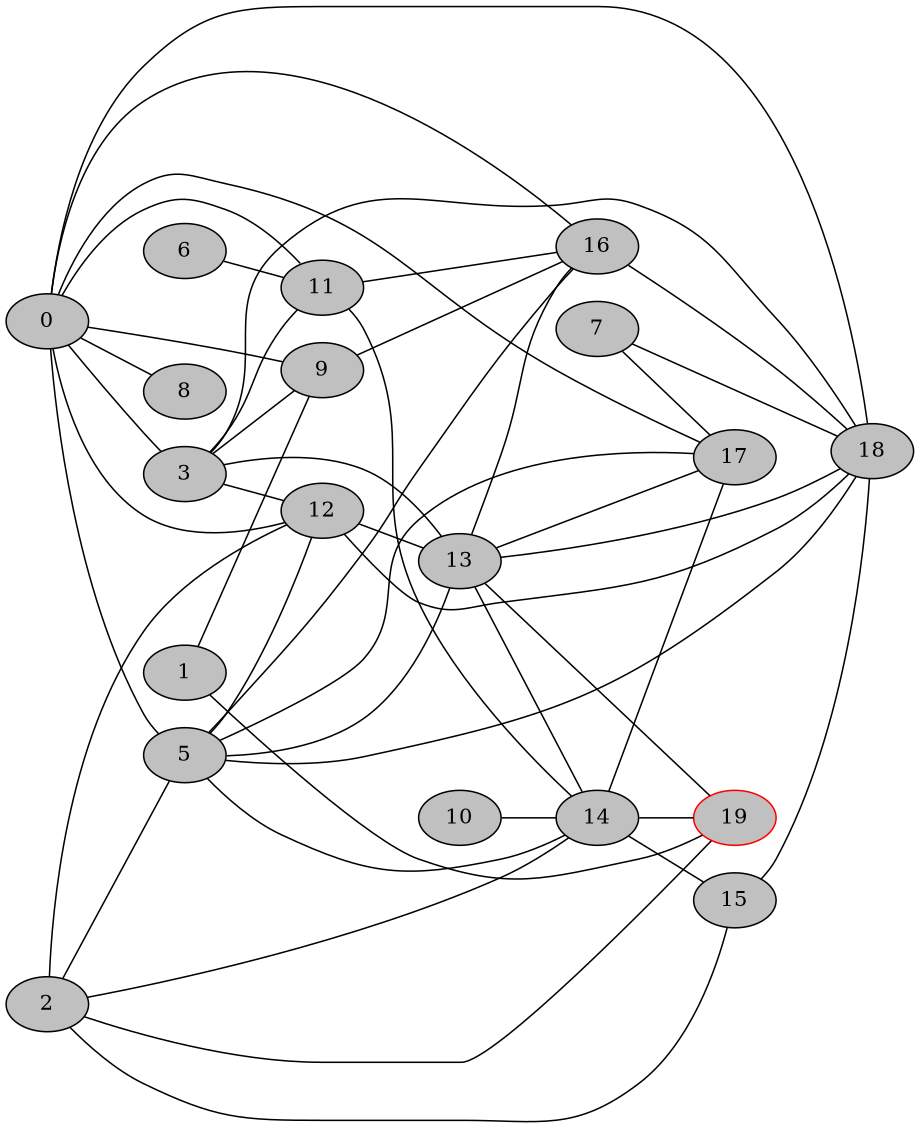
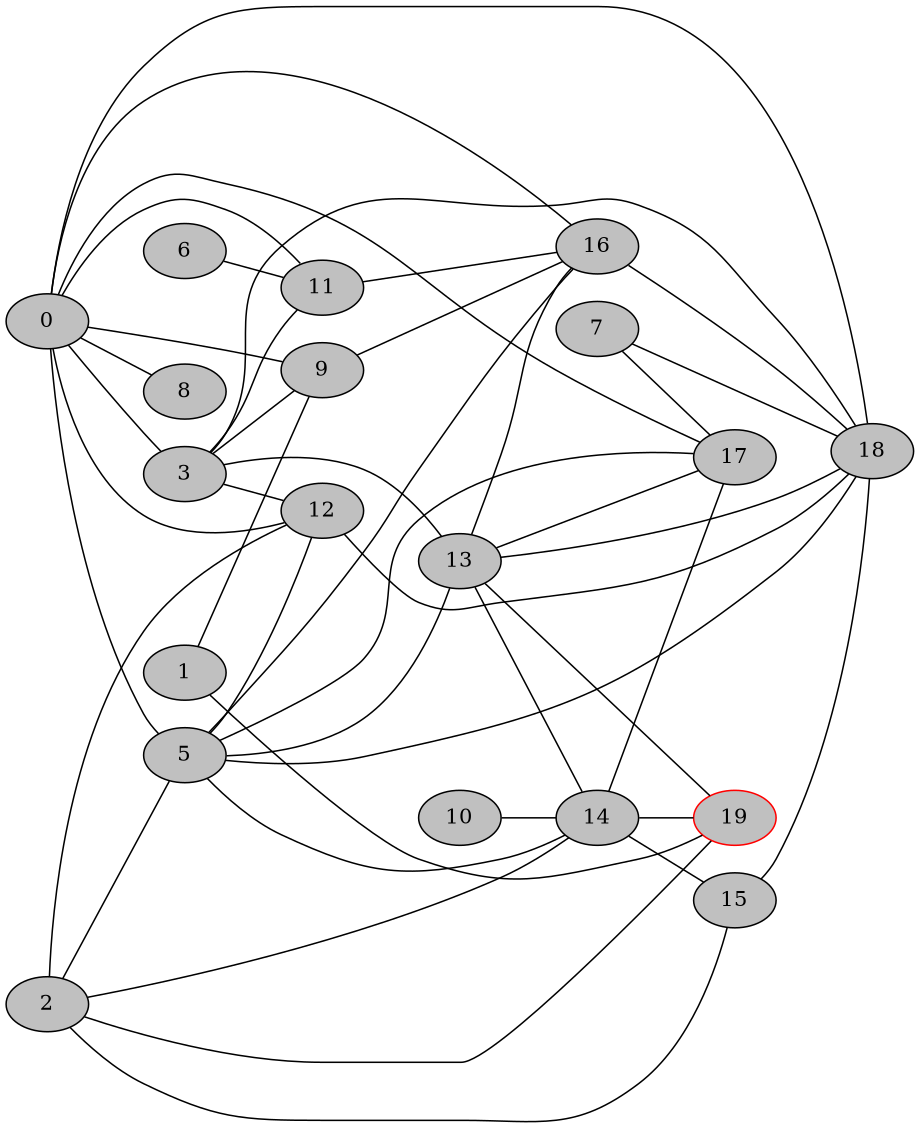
edge "12" -- "13": removed
edge "11" -- "14": removed
